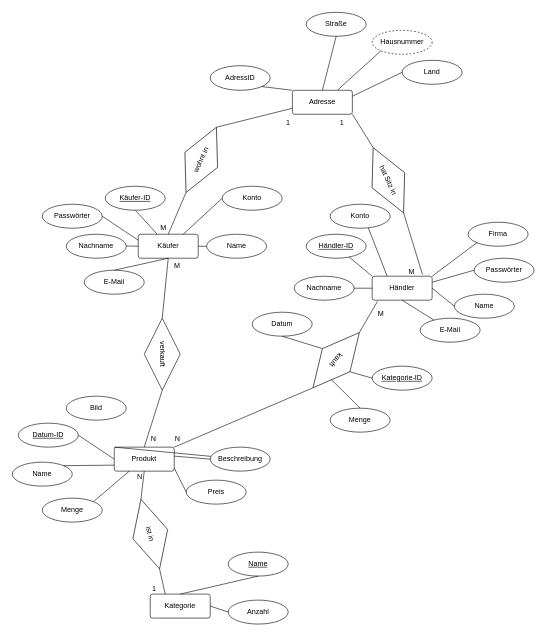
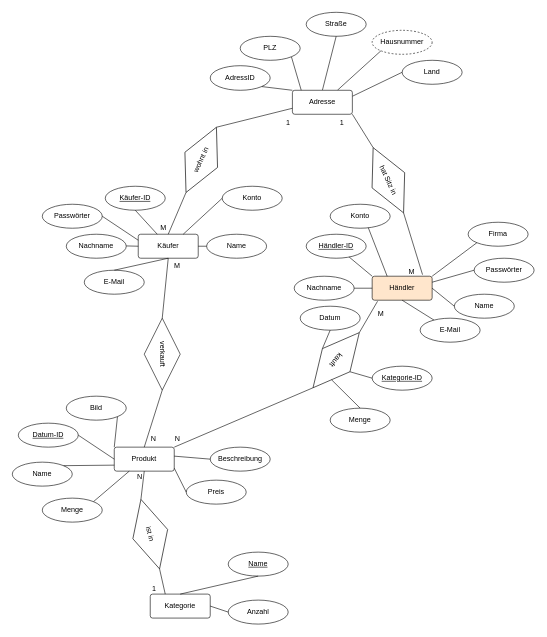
node "PLZ": added
edge "PLZ" -- "Adresse": added
node "Händler": fillcolor #ffffff -> #ffe6cc
node "Datum": moved (282, 324) -> (330, 318)
edge "Produkt" -- "Beschreibung": now "Produkt" -- "Bild"
